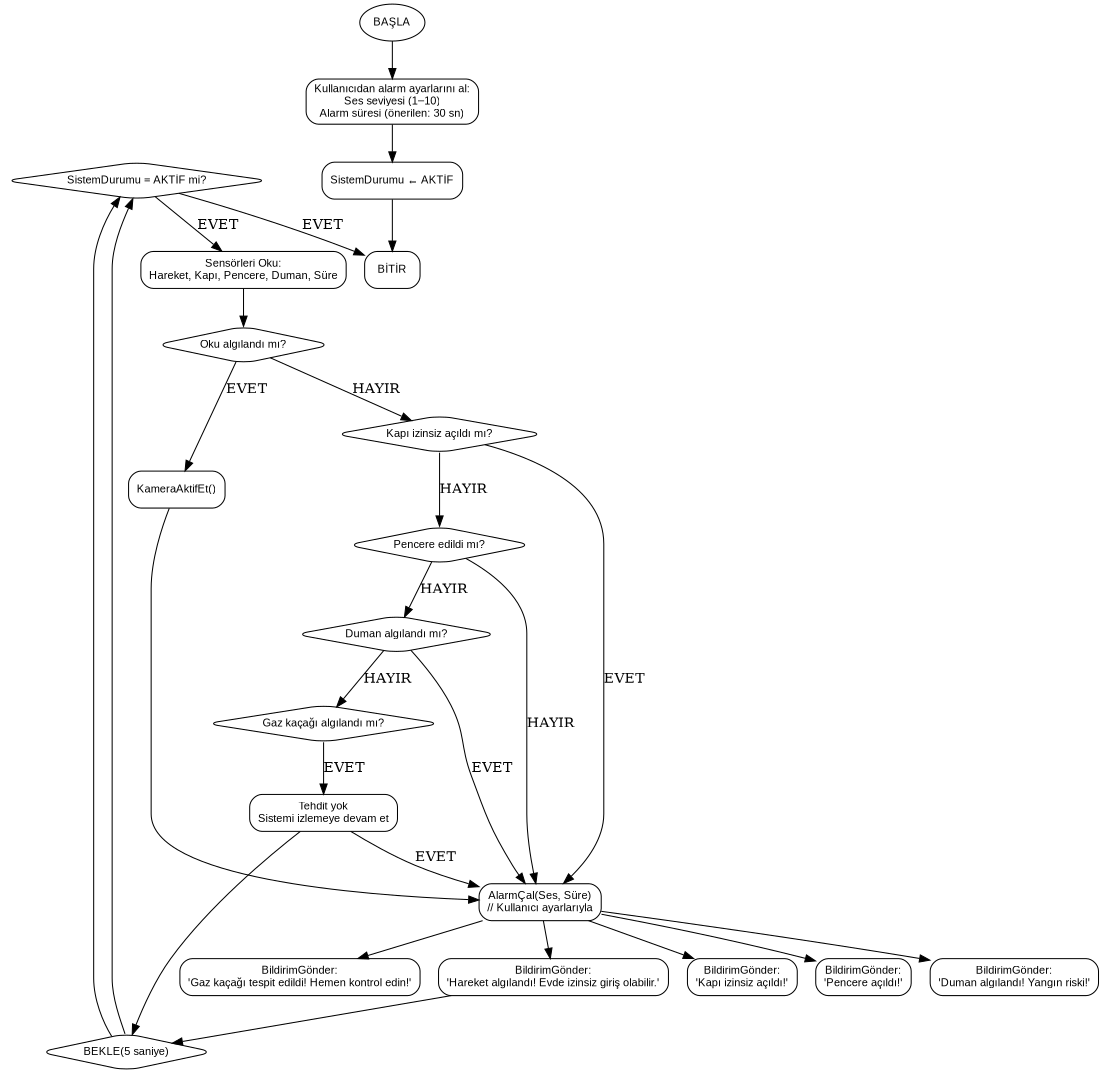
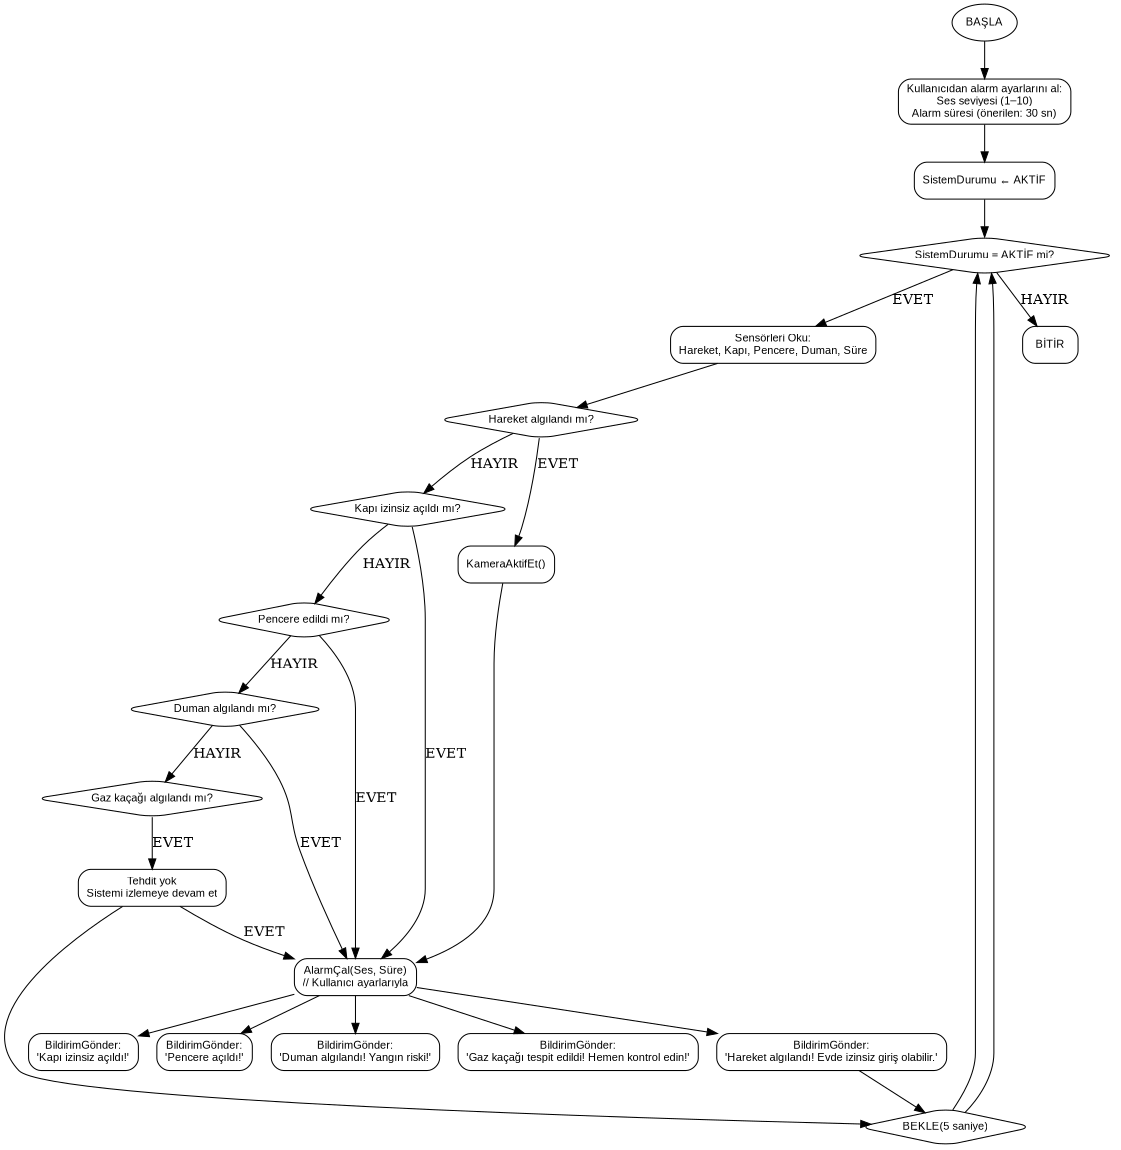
edge "SistemDurumu ← AKTİF" -> "BİTİR": now "SistemDurumu ← AKTİF" -> "SistemDurumu = AKTİF mi?"
edge "SistemDurumu = AKTİF mi?" -> "BİTİR": label "EVET" -> "HAYIR"
node "Oku algılandı mı?": label "Oku algılandı mı?" -> "Hareket algılandı mı?"
edge "Pencere edildi mı?" -> "AlarmÇal(Ses, Süre) // Kullanıcı ayarlarıyla": label "HAYIR" -> "EVET"
